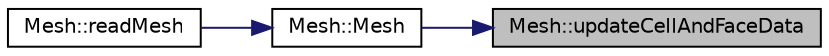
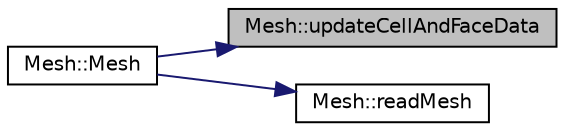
edge "Mesh::readMesh" -> "Mesh::Mesh": reversed
